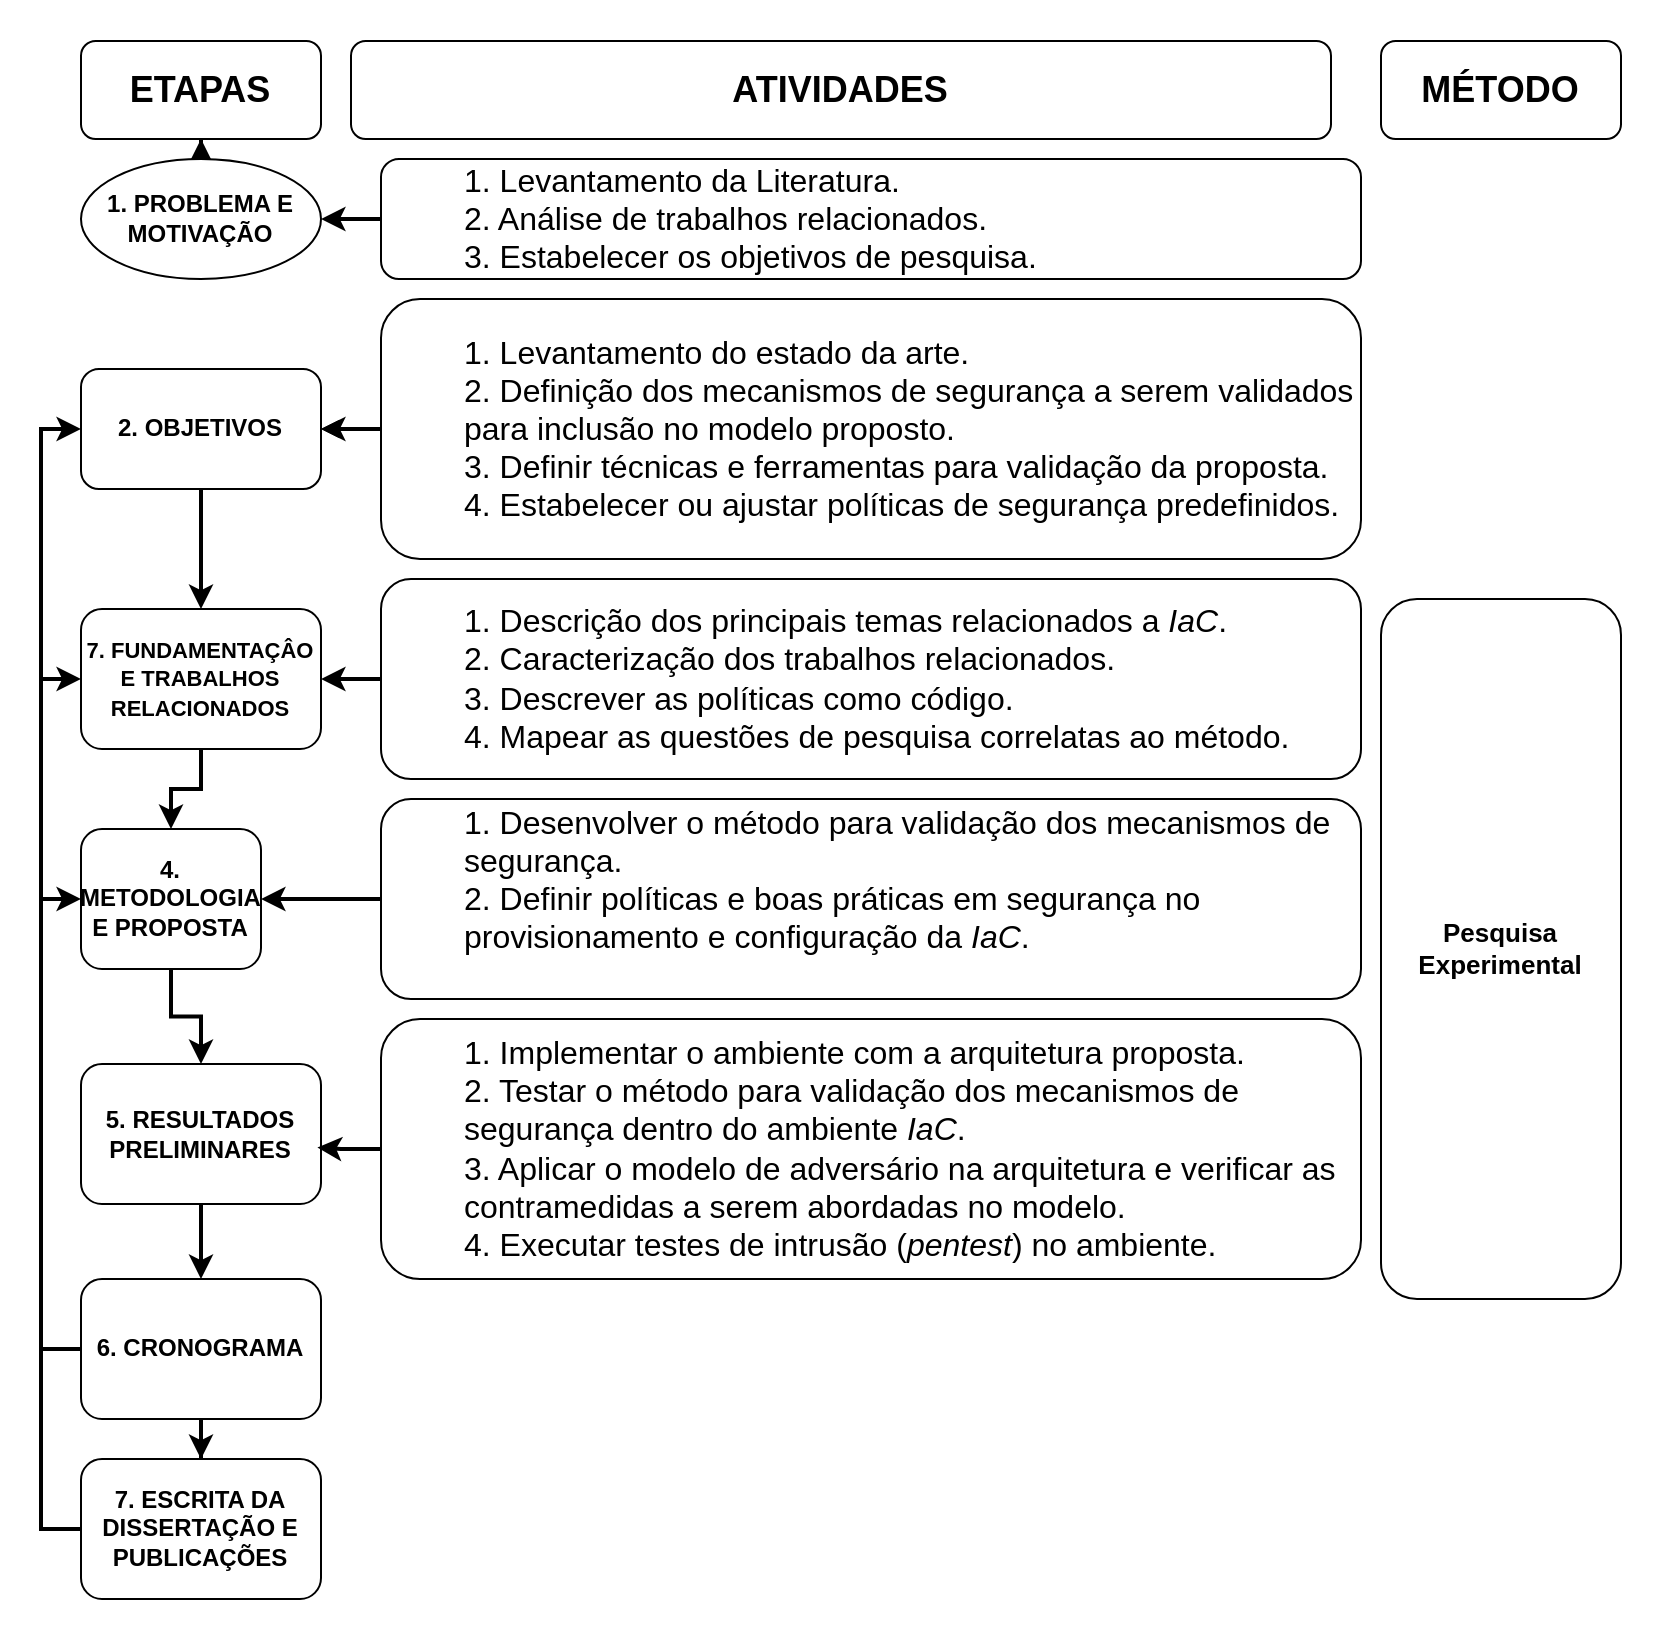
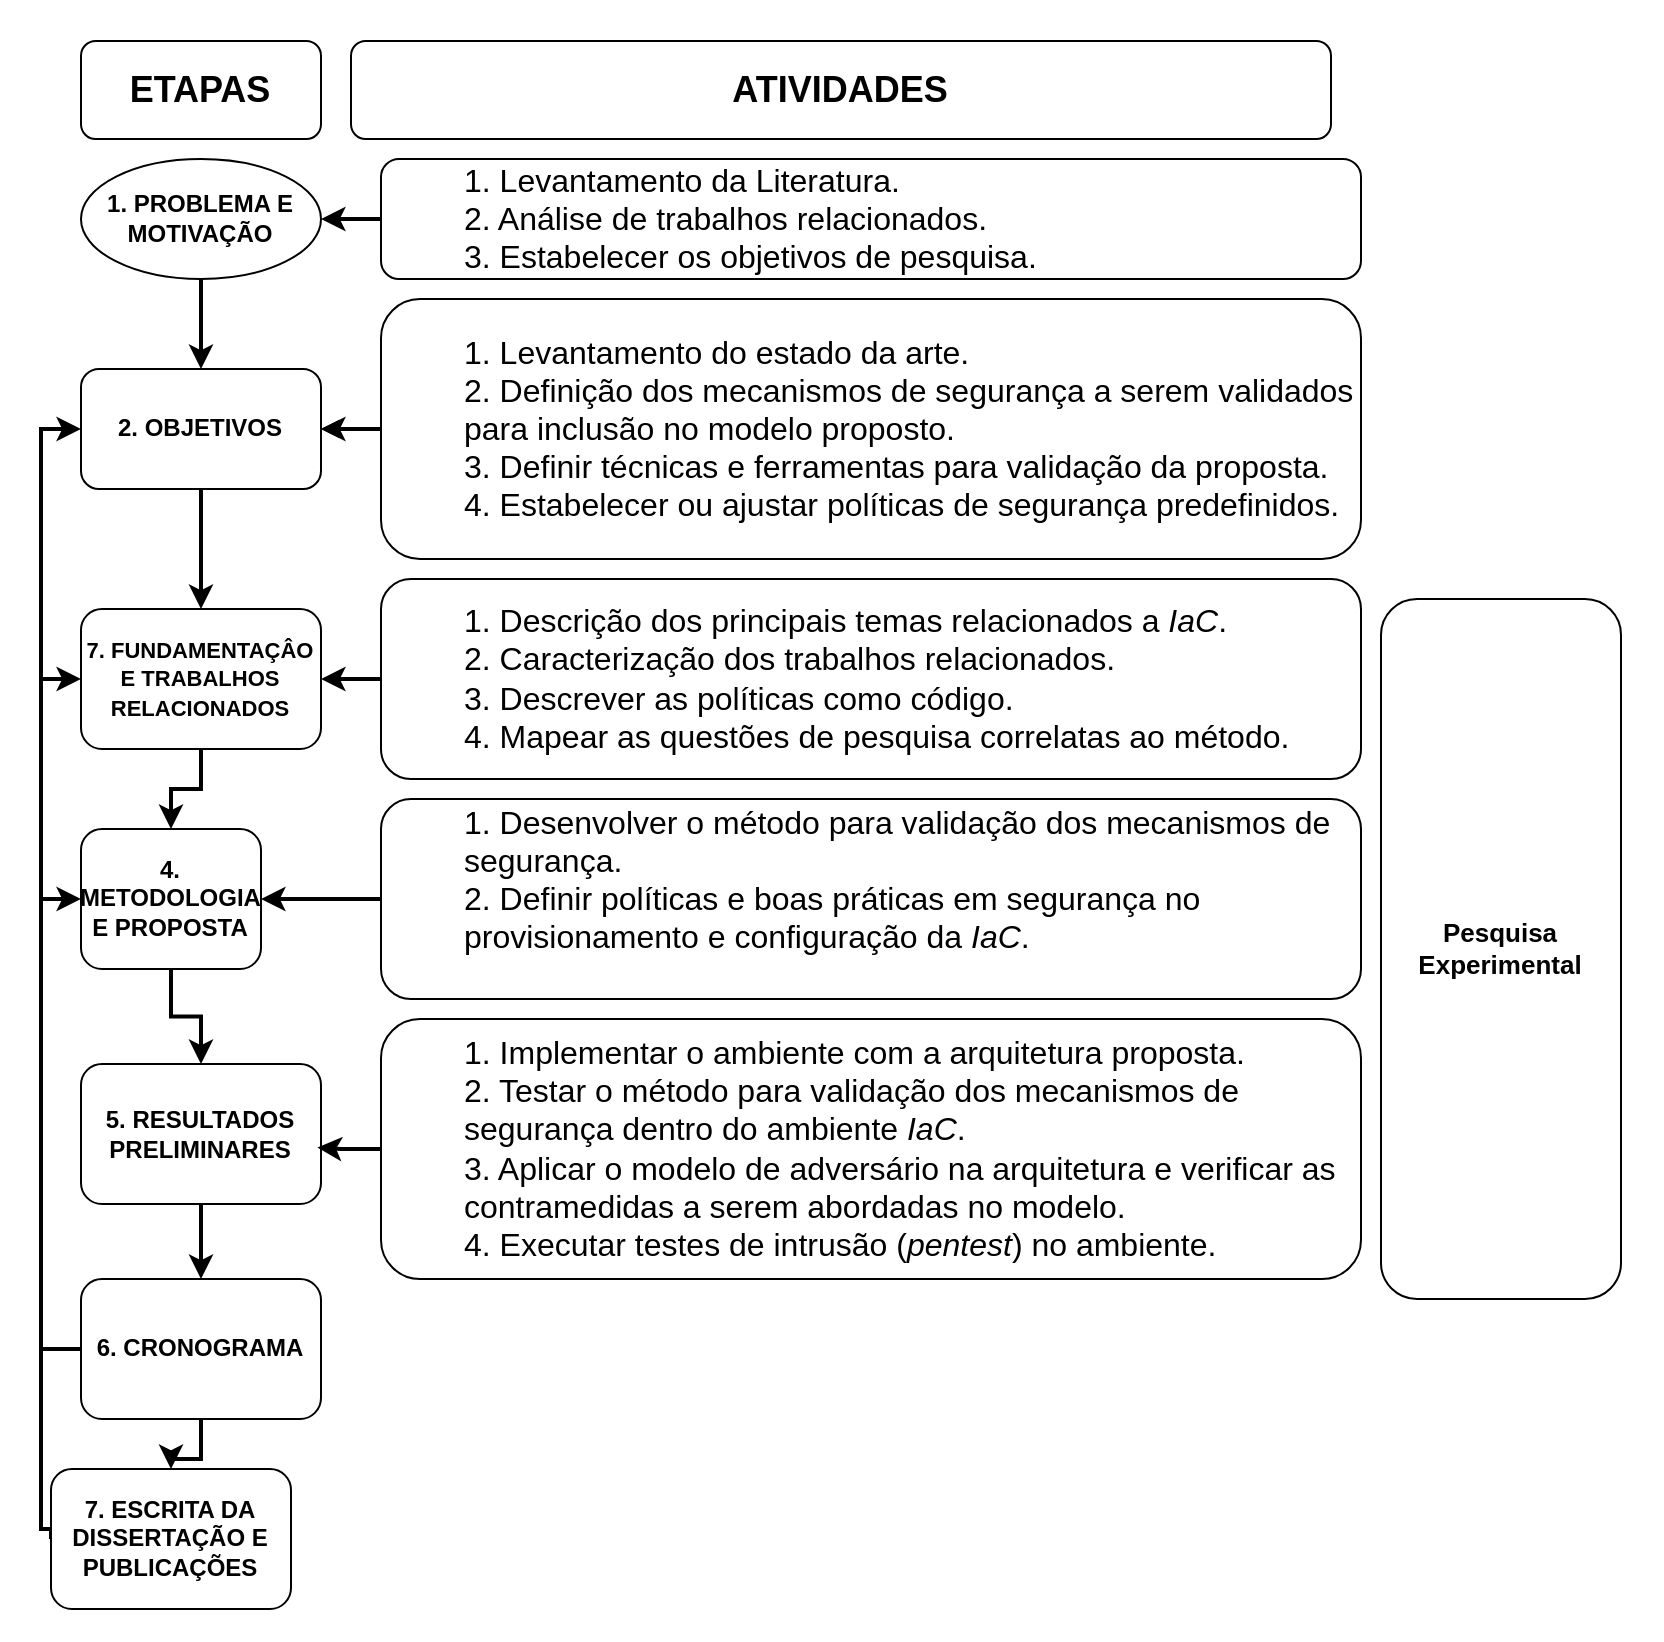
node "MÉTODO": removed
edge "1. PROBLEMA E MOTIVAÇÃO" -> "ETAPAS": now "1. PROBLEMA E MOTIVAÇÃO" -> "2. OBJETIVOS"
node "7. ESCRITA DA DISSERTAÇÃO E PUBLICAÇÕES": moved (201, 1529) -> (171, 1539)
